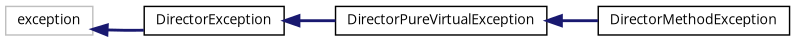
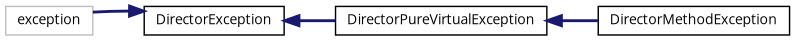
edge "DirectorException" -> "exception": reversed
